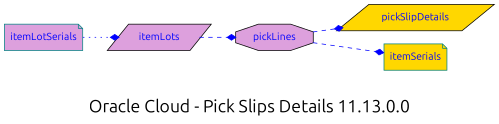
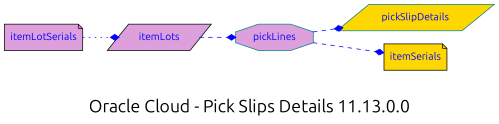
node "pickSlipDetails": color black -> teal
node "itemLotSerials": color teal -> black
node "pickLines": color black -> teal
node "itemSerials": color teal -> black
